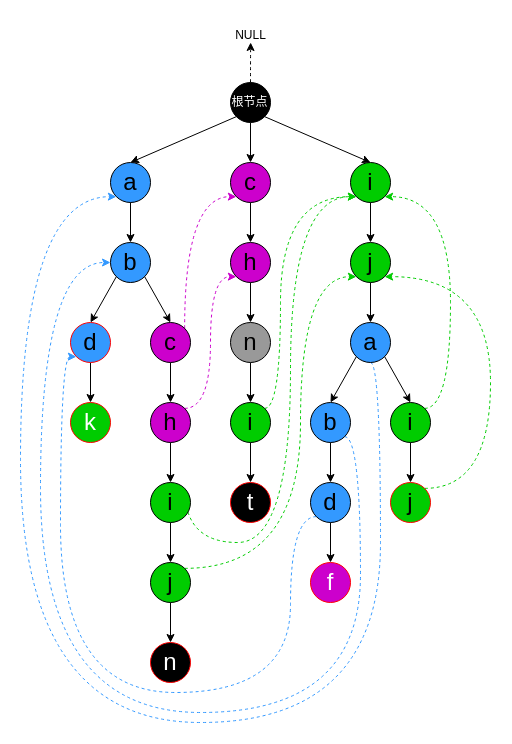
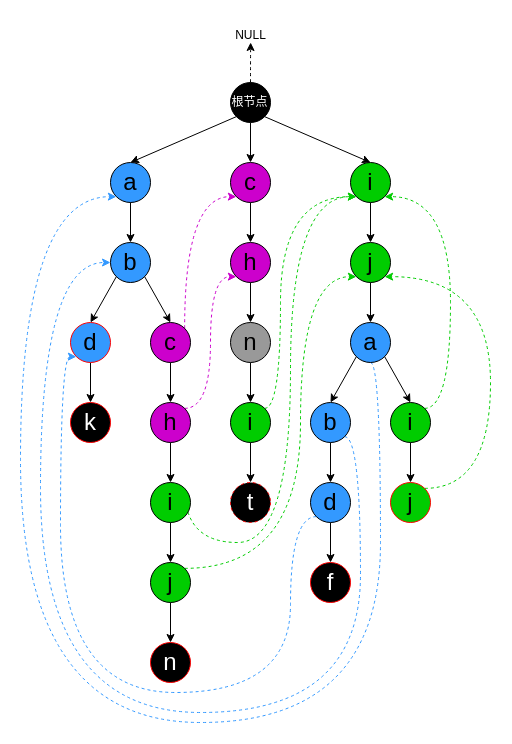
node "k": fillcolor #00cc00 -> #000000
node "t": style solid -> dashed
node "f": fillcolor #cc00cc -> #000000
